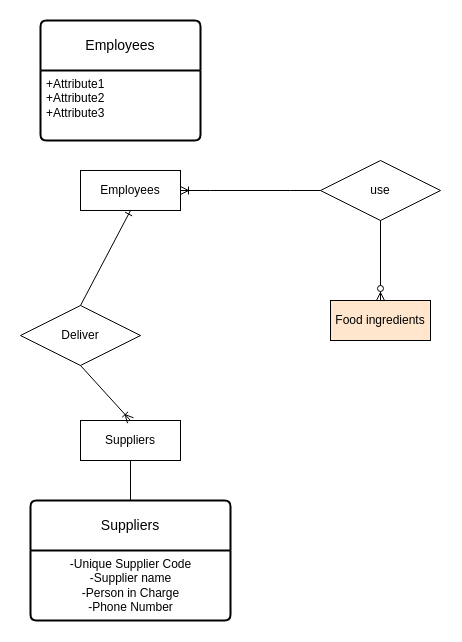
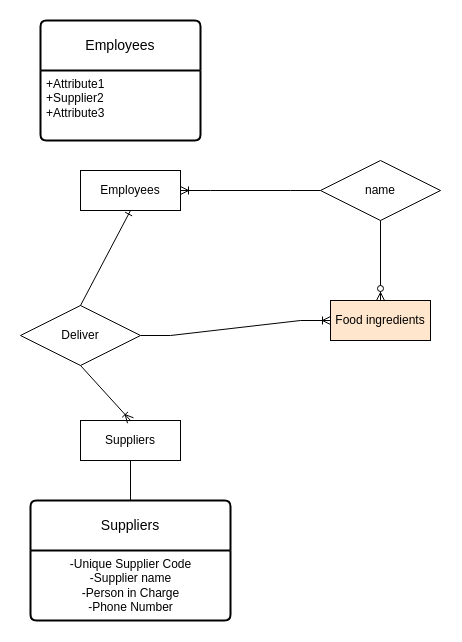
node "+Attribute1 +Attribute2 +Attribute3": label "+Attribute1 +Attribute2 +Attribute3" -> "+Attribute1 +Supplier2 +Attribute3"
node "use": label "use" -> "name"
edge "Deliver" -> "Food ingredients": added
